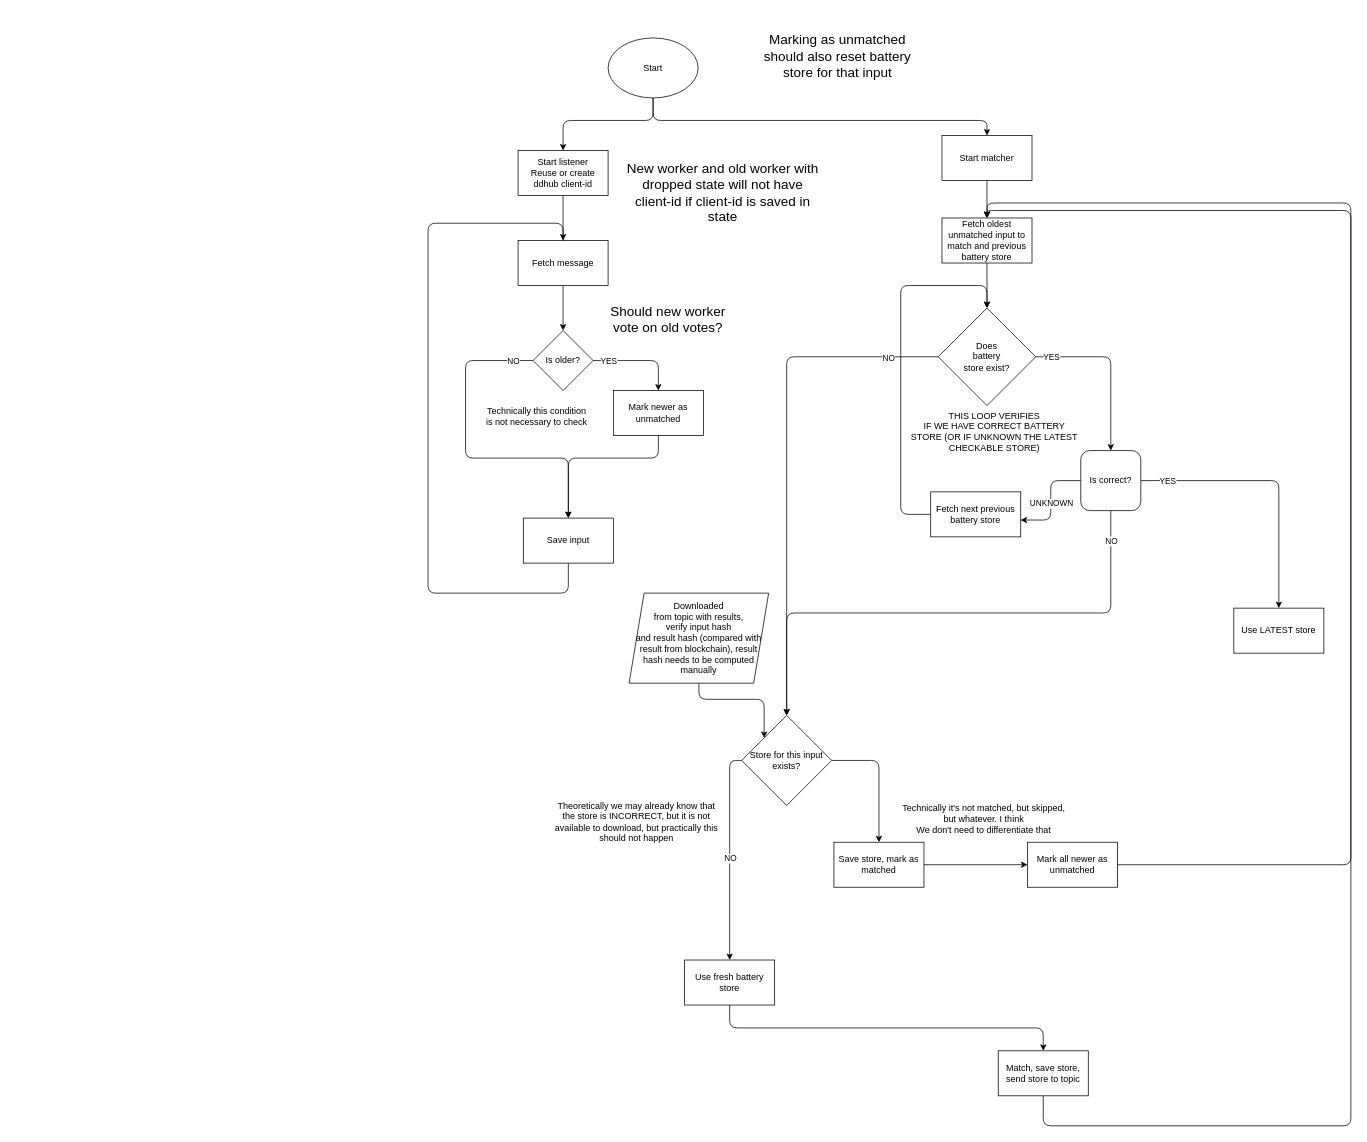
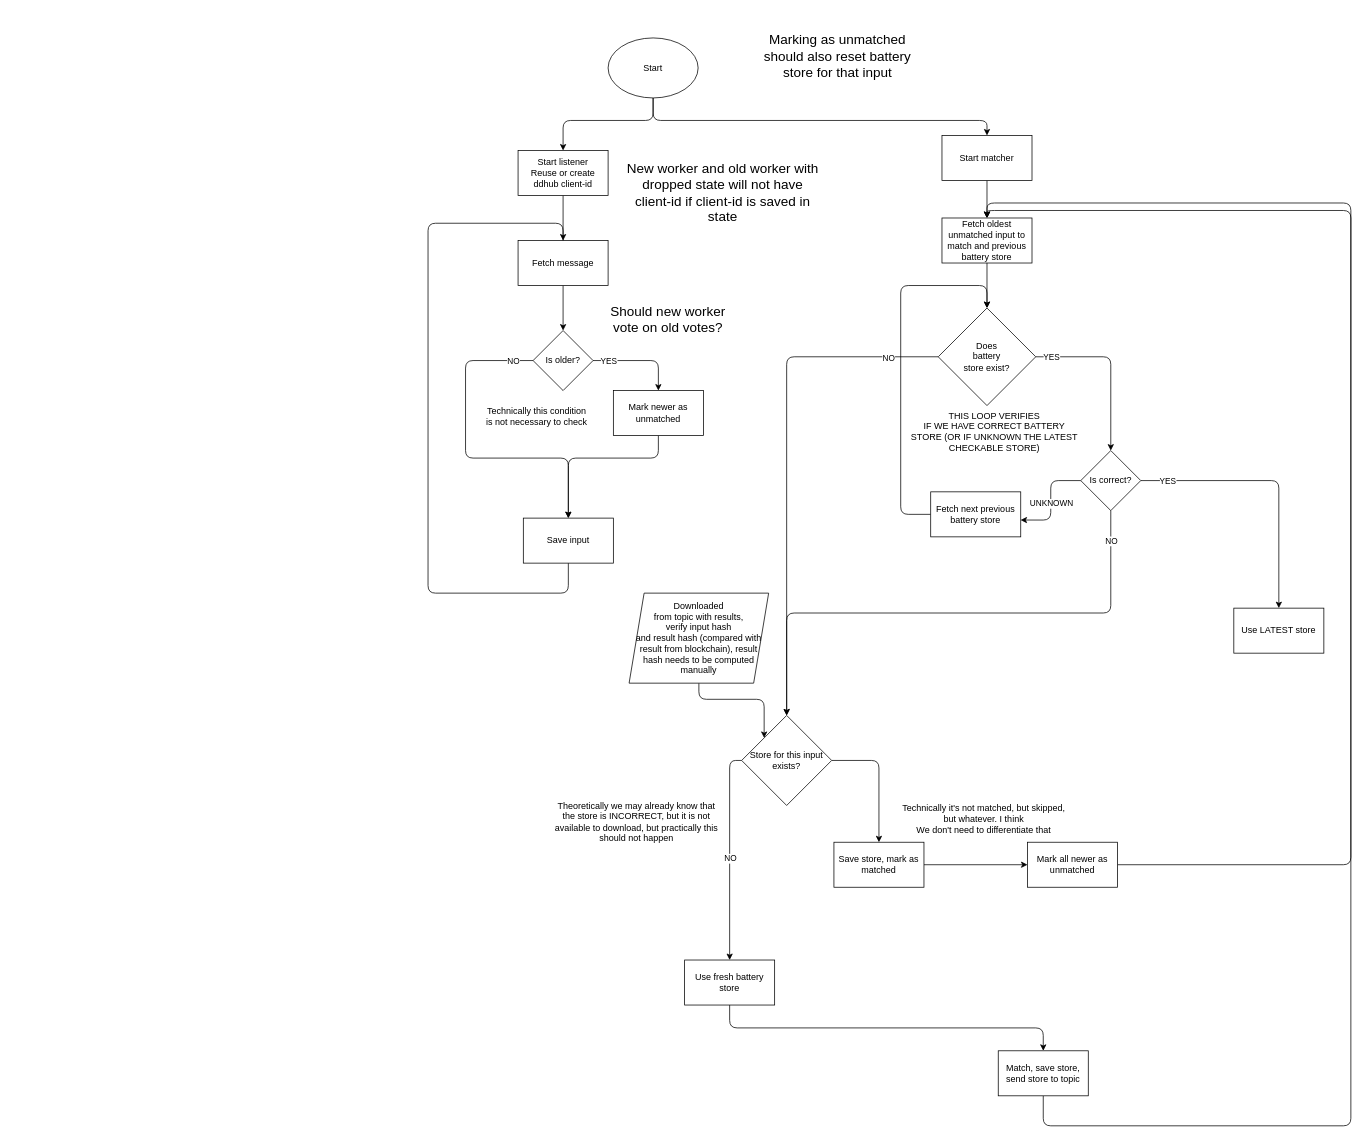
node "Is correct?": shape rounded rectangle -> diamond
